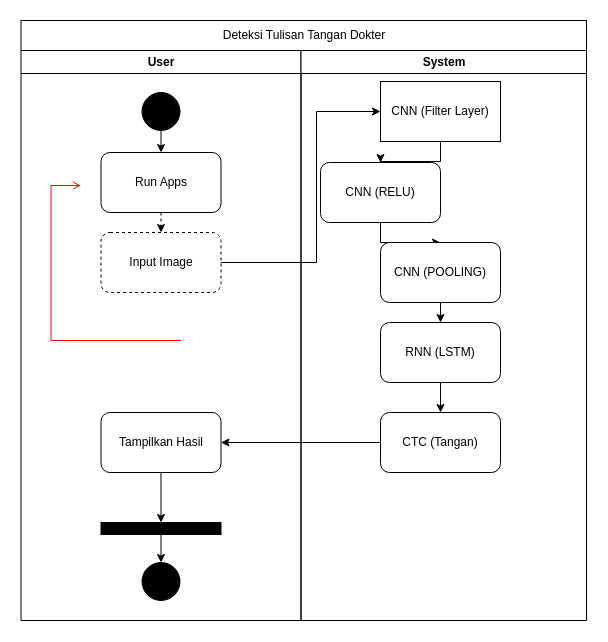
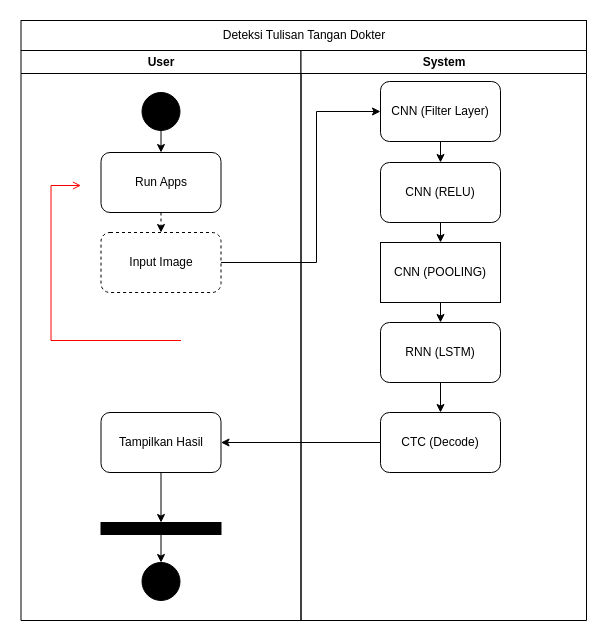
node "CNN (Filter Layer)": shape rectangle -> rounded rectangle
node "CNN (RELU)": moved (381, 193) -> (441, 193)
node "CNN (POOLING)": shape rounded rectangle -> rectangle
node "CTC (Tangan)": label "CTC (Tangan)" -> "CTC (Decode)"
